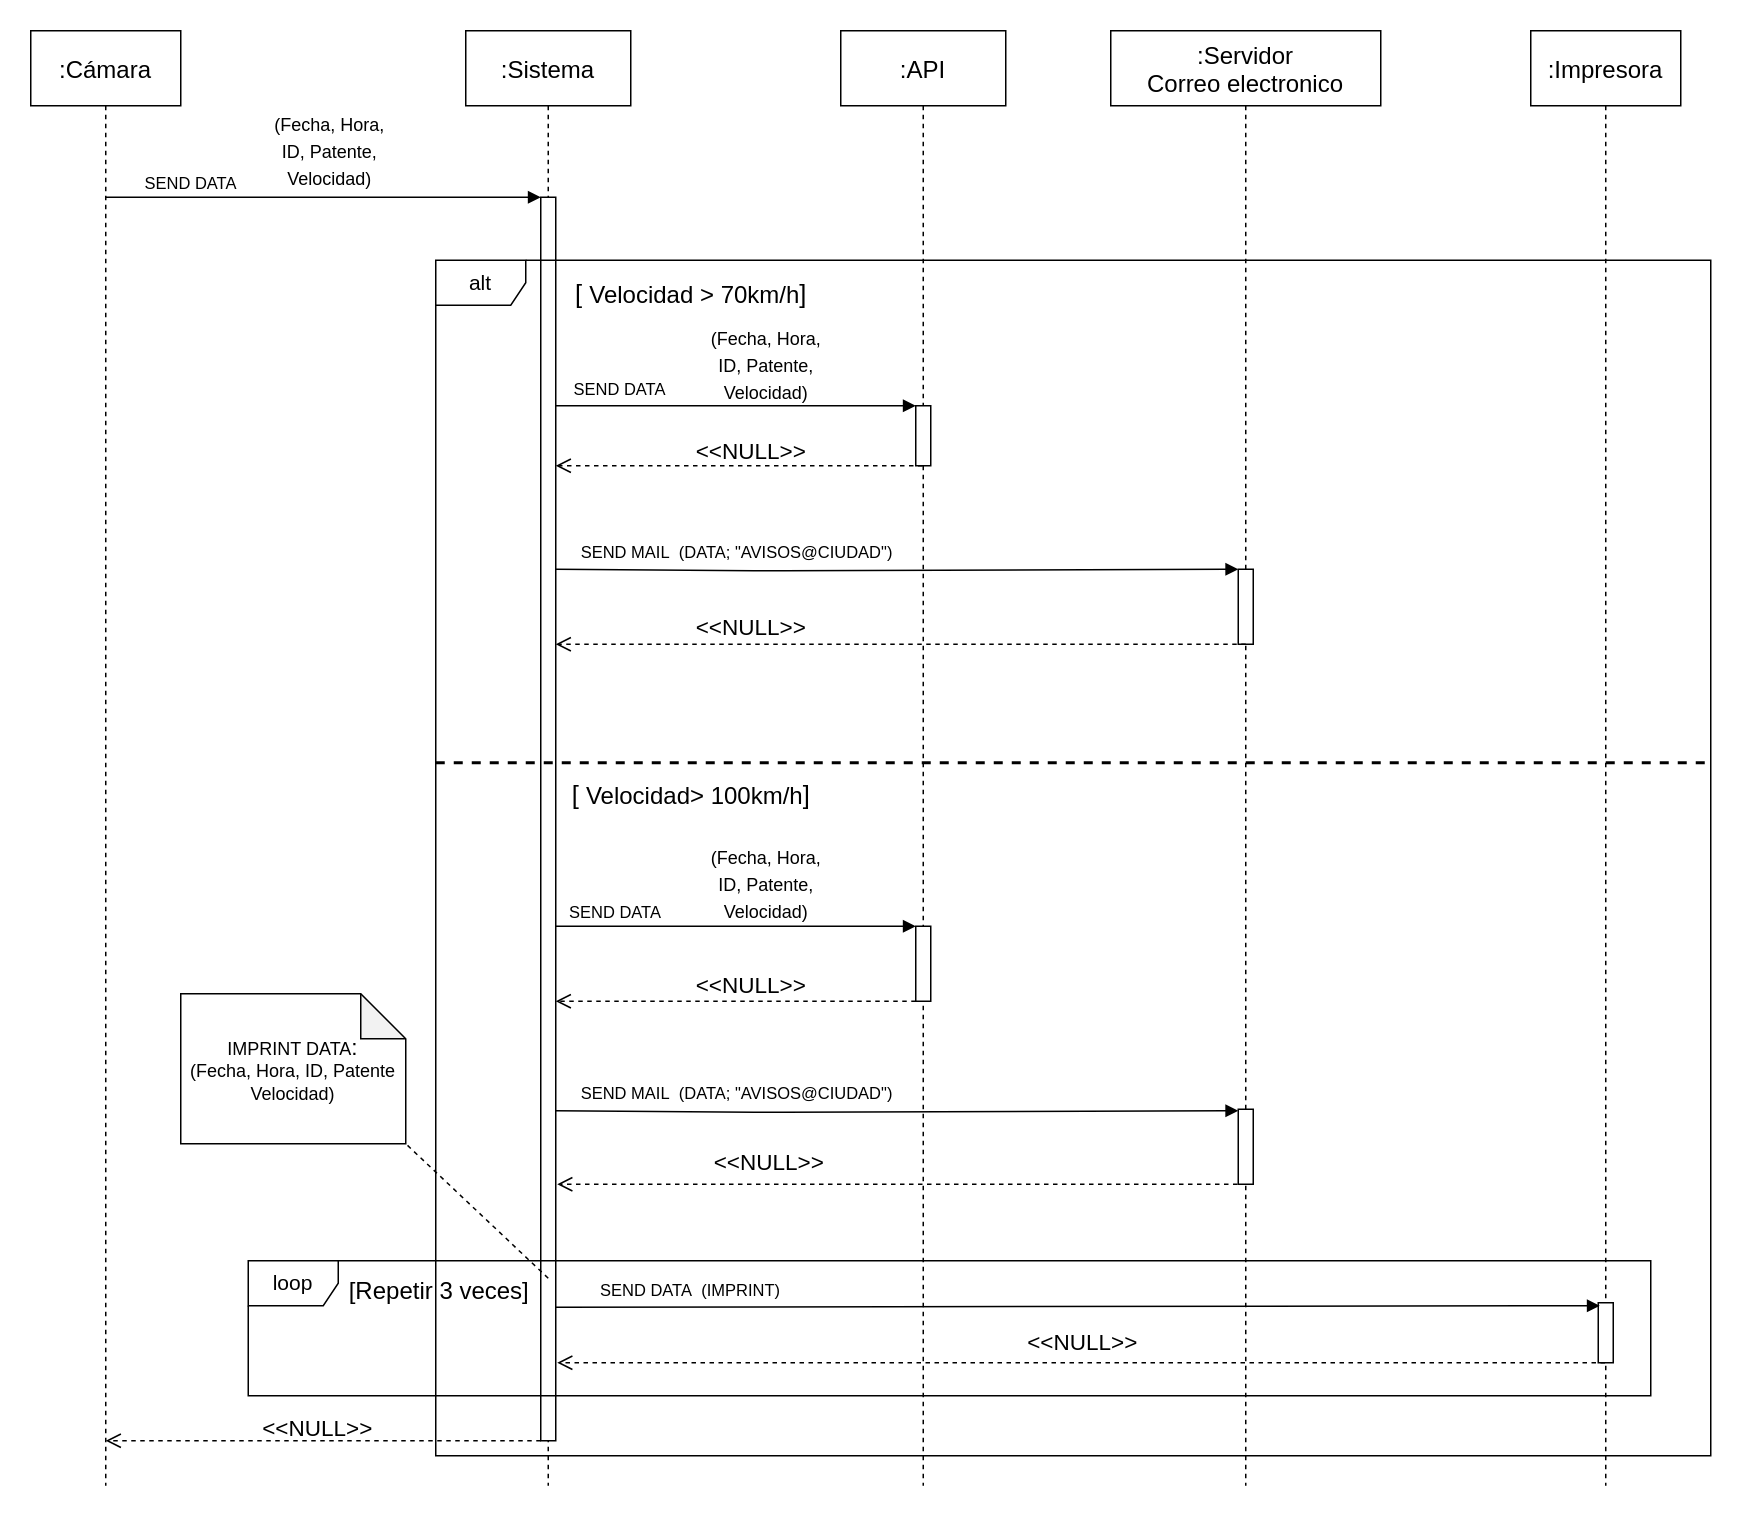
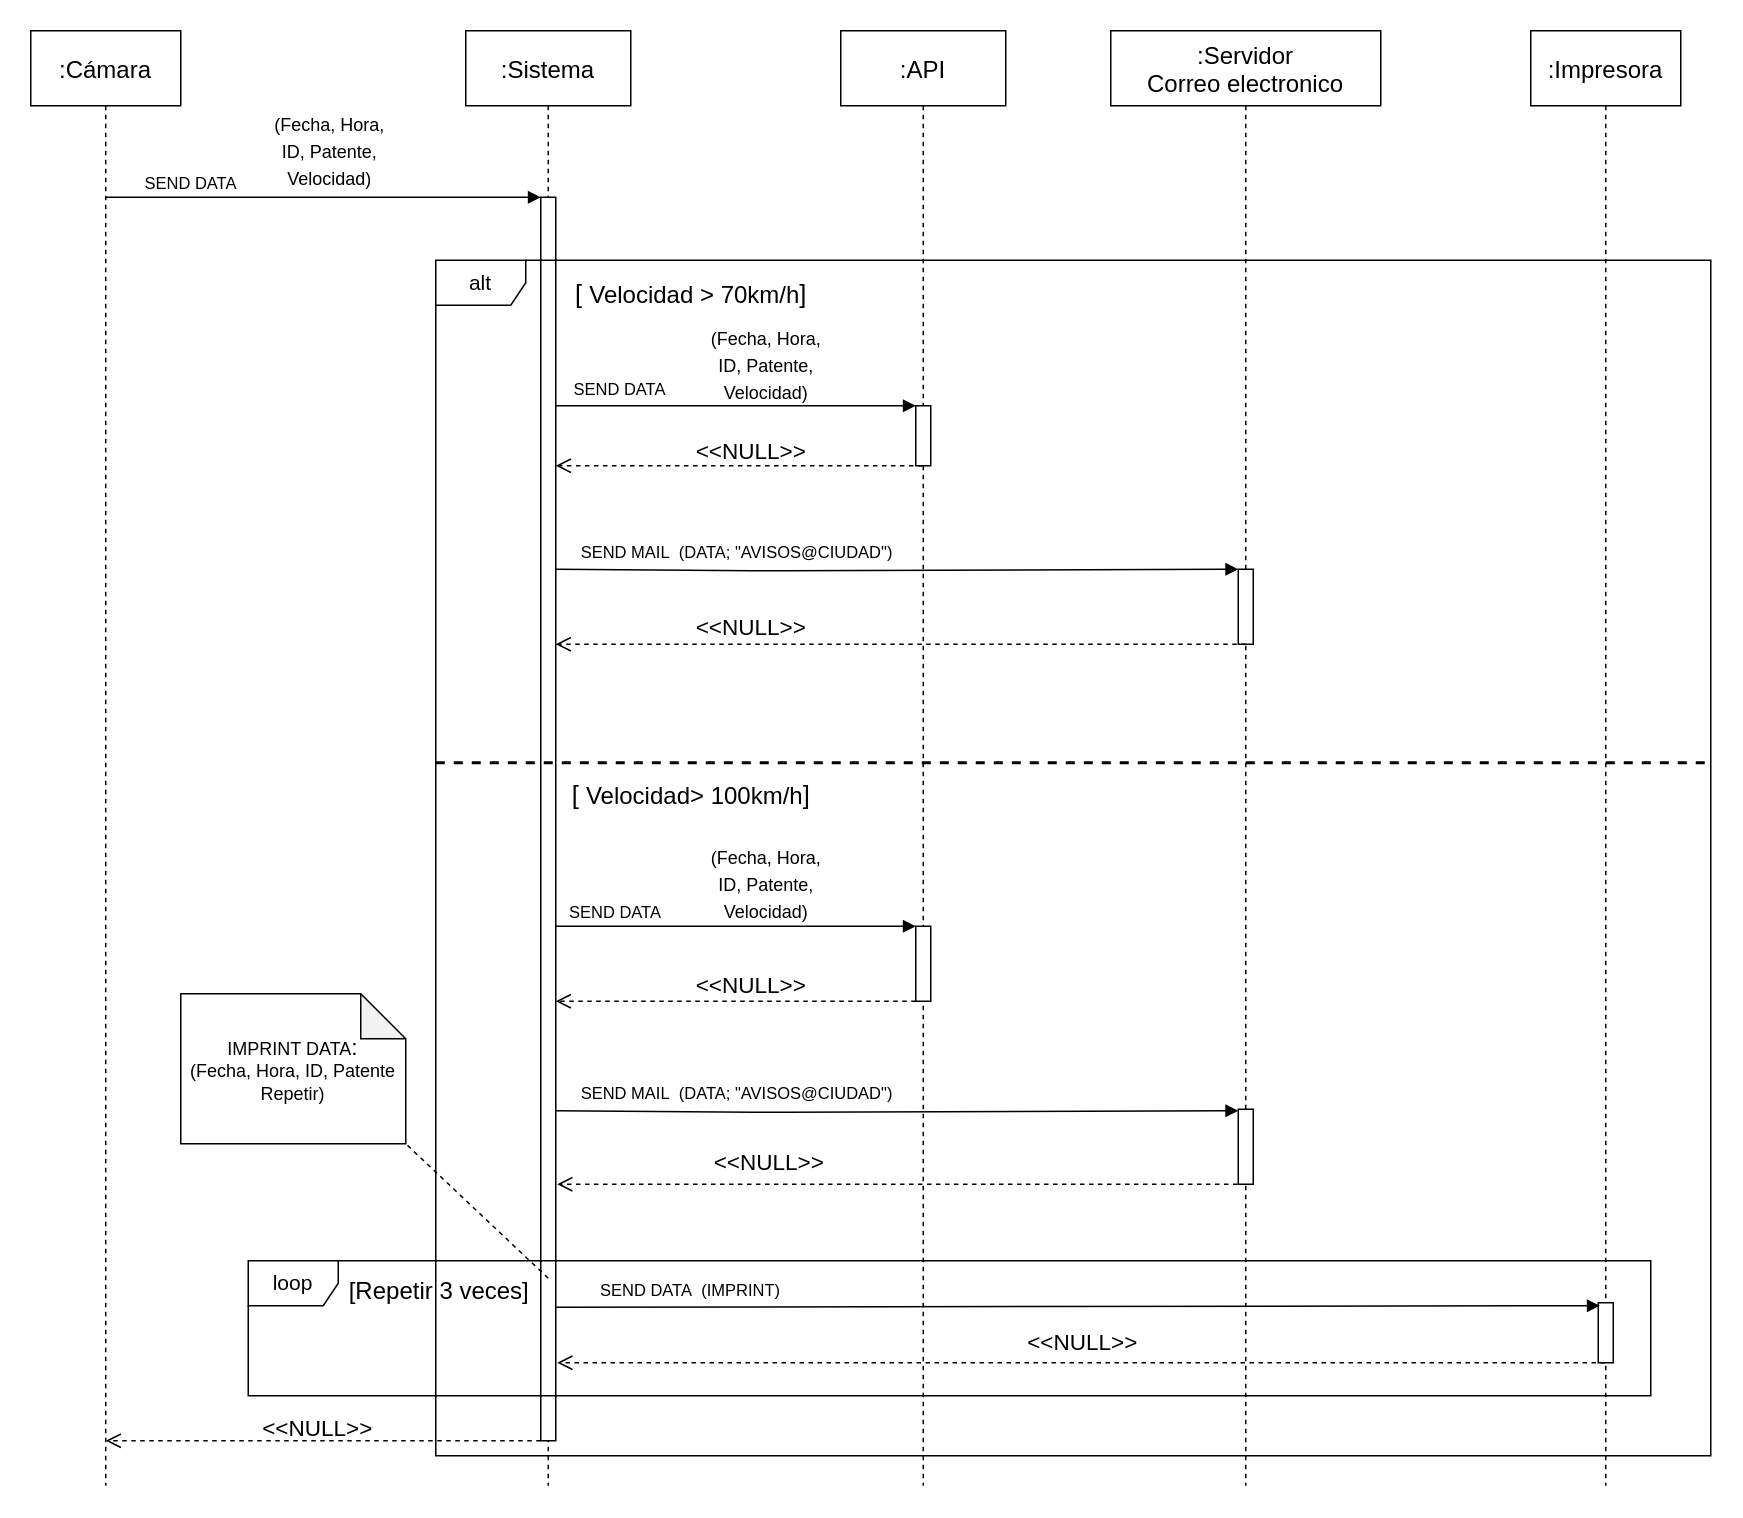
node "IMPRINT DATA: (Fecha, Hora, ID, Patente Velocidad)": label "IMPRINT DATA: (Fecha, Hora, ID, Patente Velocidad)" -> "IMPRINT DATA: (Fecha, Hora, ID, Patente Repetir)"
